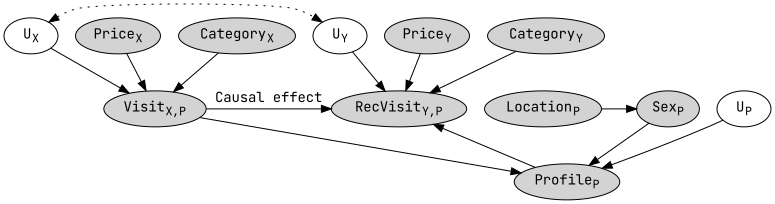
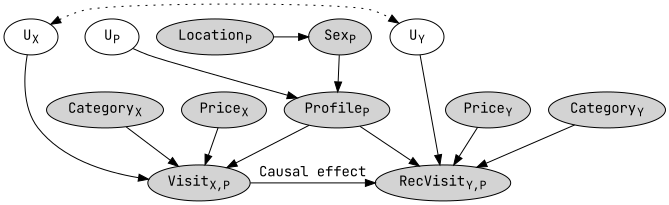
edge "Visit" -> "Profile": reversed
